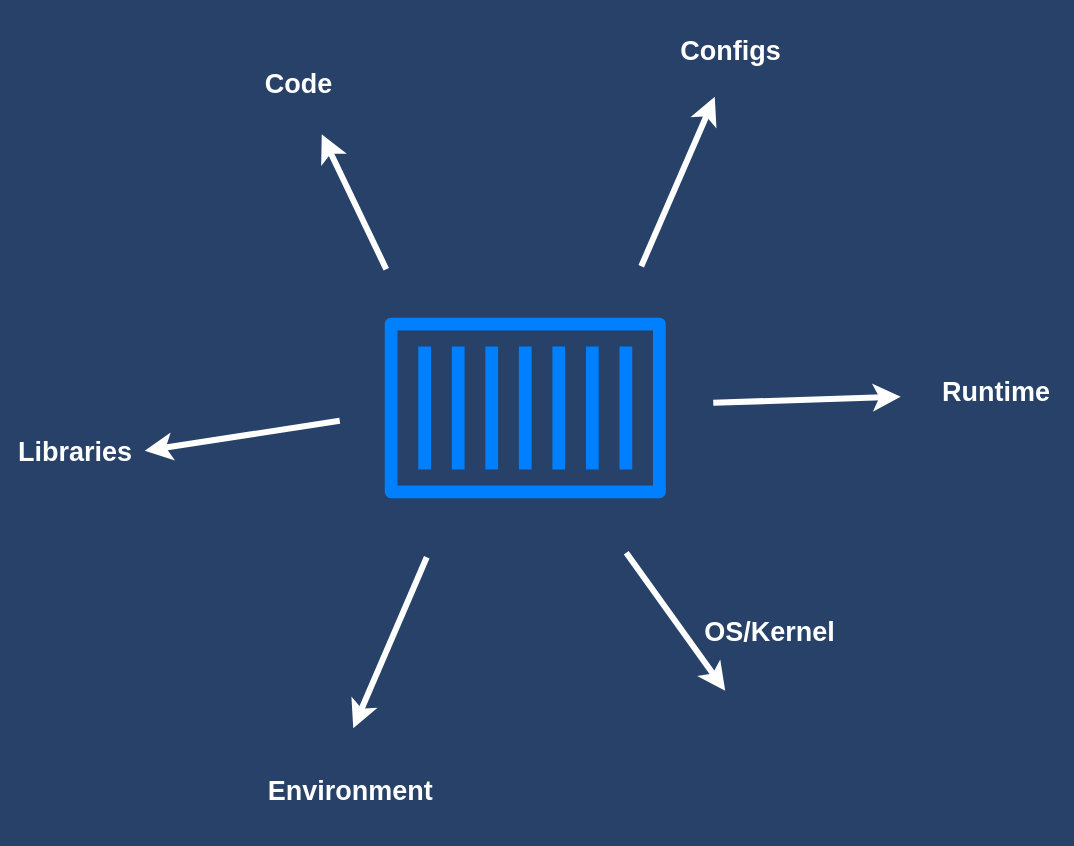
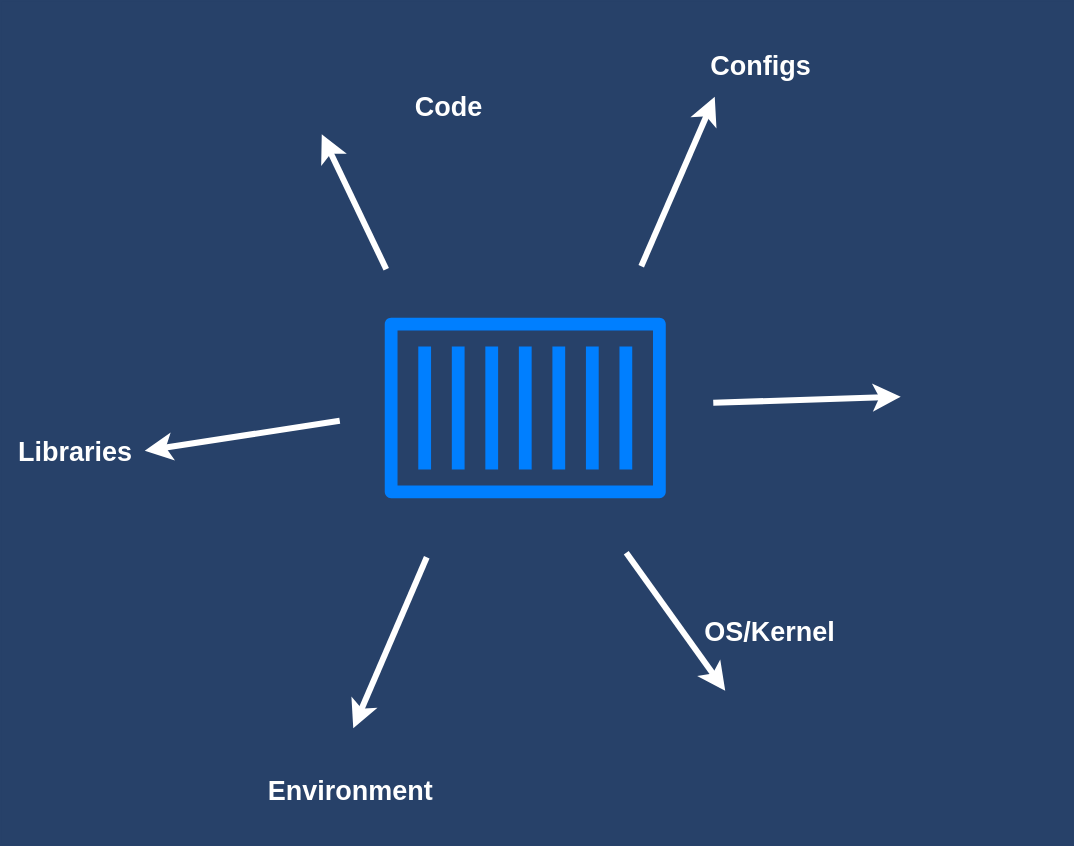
node "Configs": moved (731, 51) -> (761, 66)
node "Code": moved (299, 85) -> (449, 107)
node "Runtime": removed
